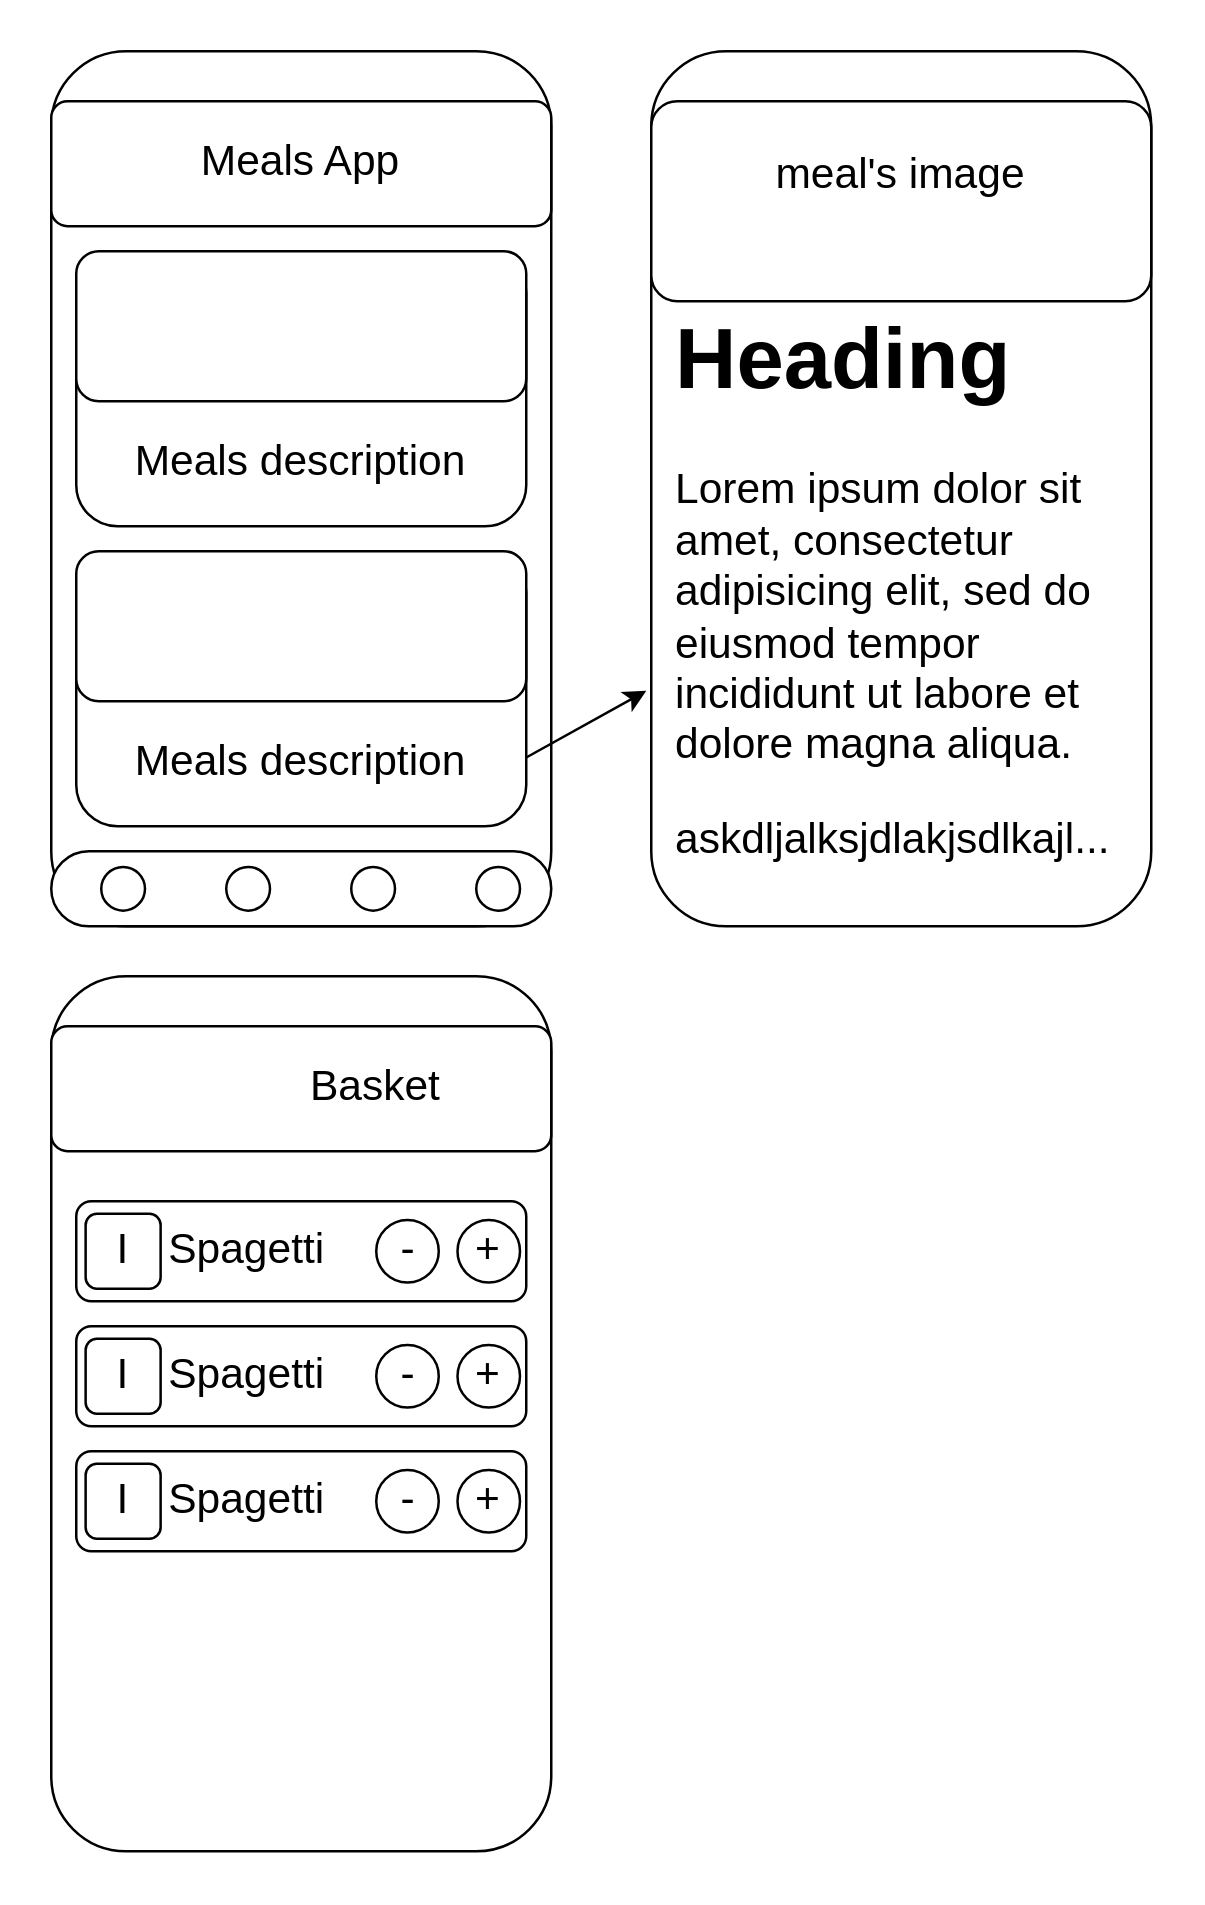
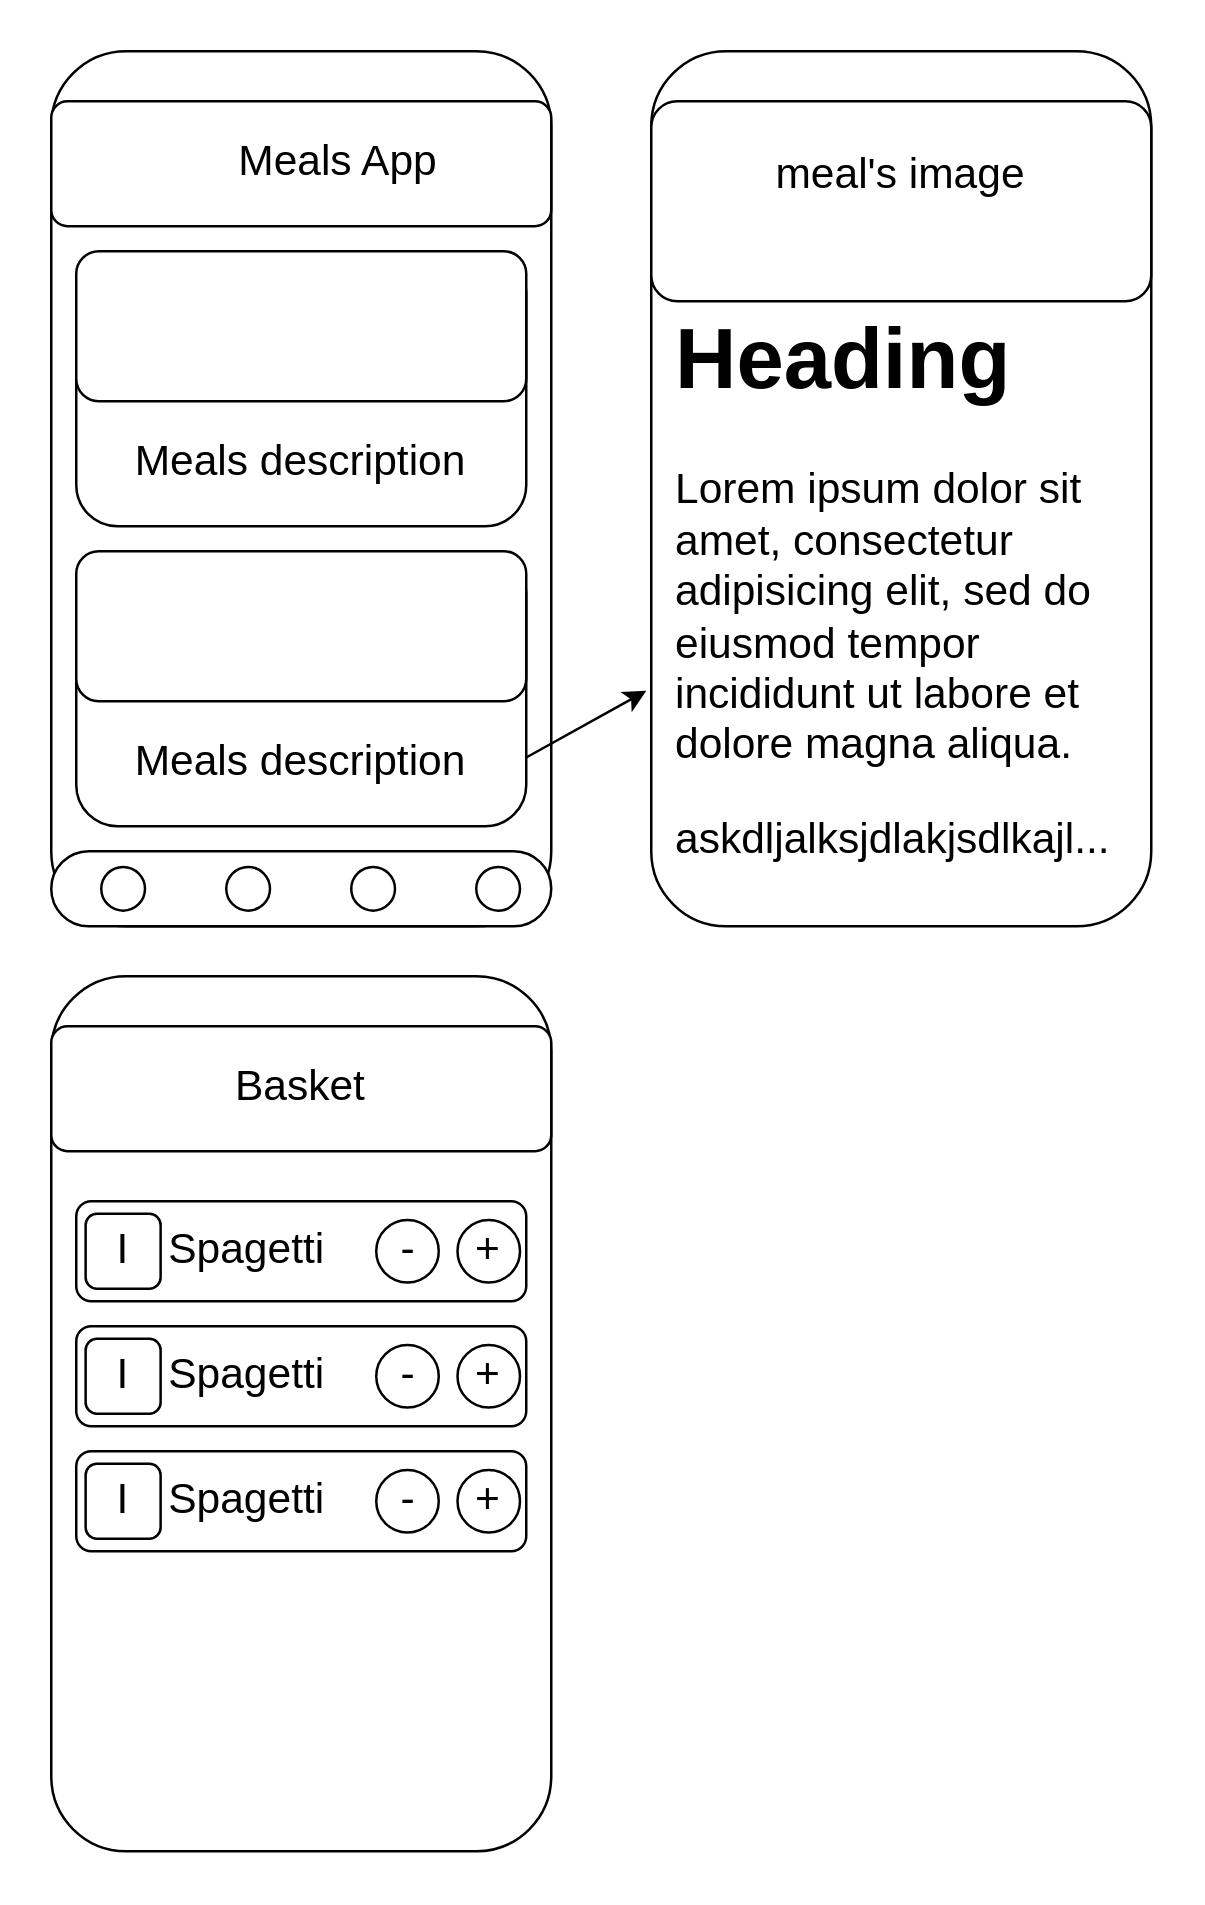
node "Meals App": moved (301, 164) -> (339, 164)
node "Basket": moved (376, 1089) -> (301, 1089)
